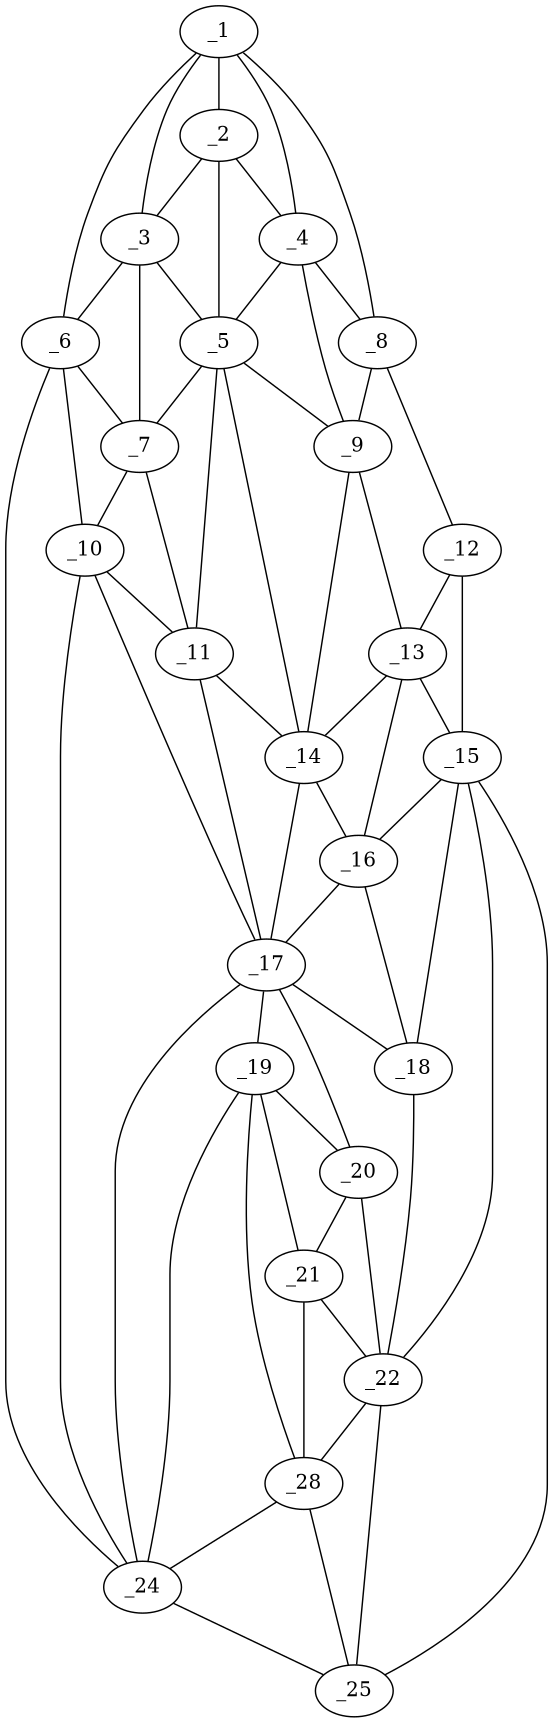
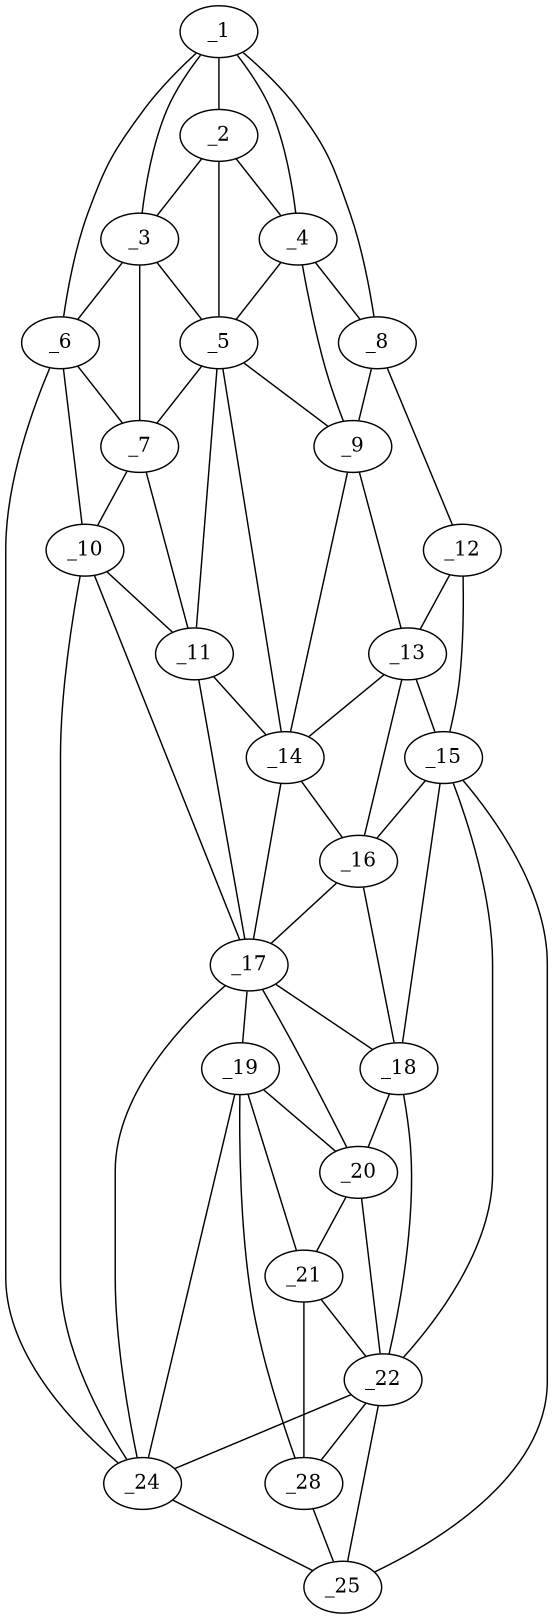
edge "_18" -- "_20": added
edge "_28" -- "_24": now "_22" -- "_24"
